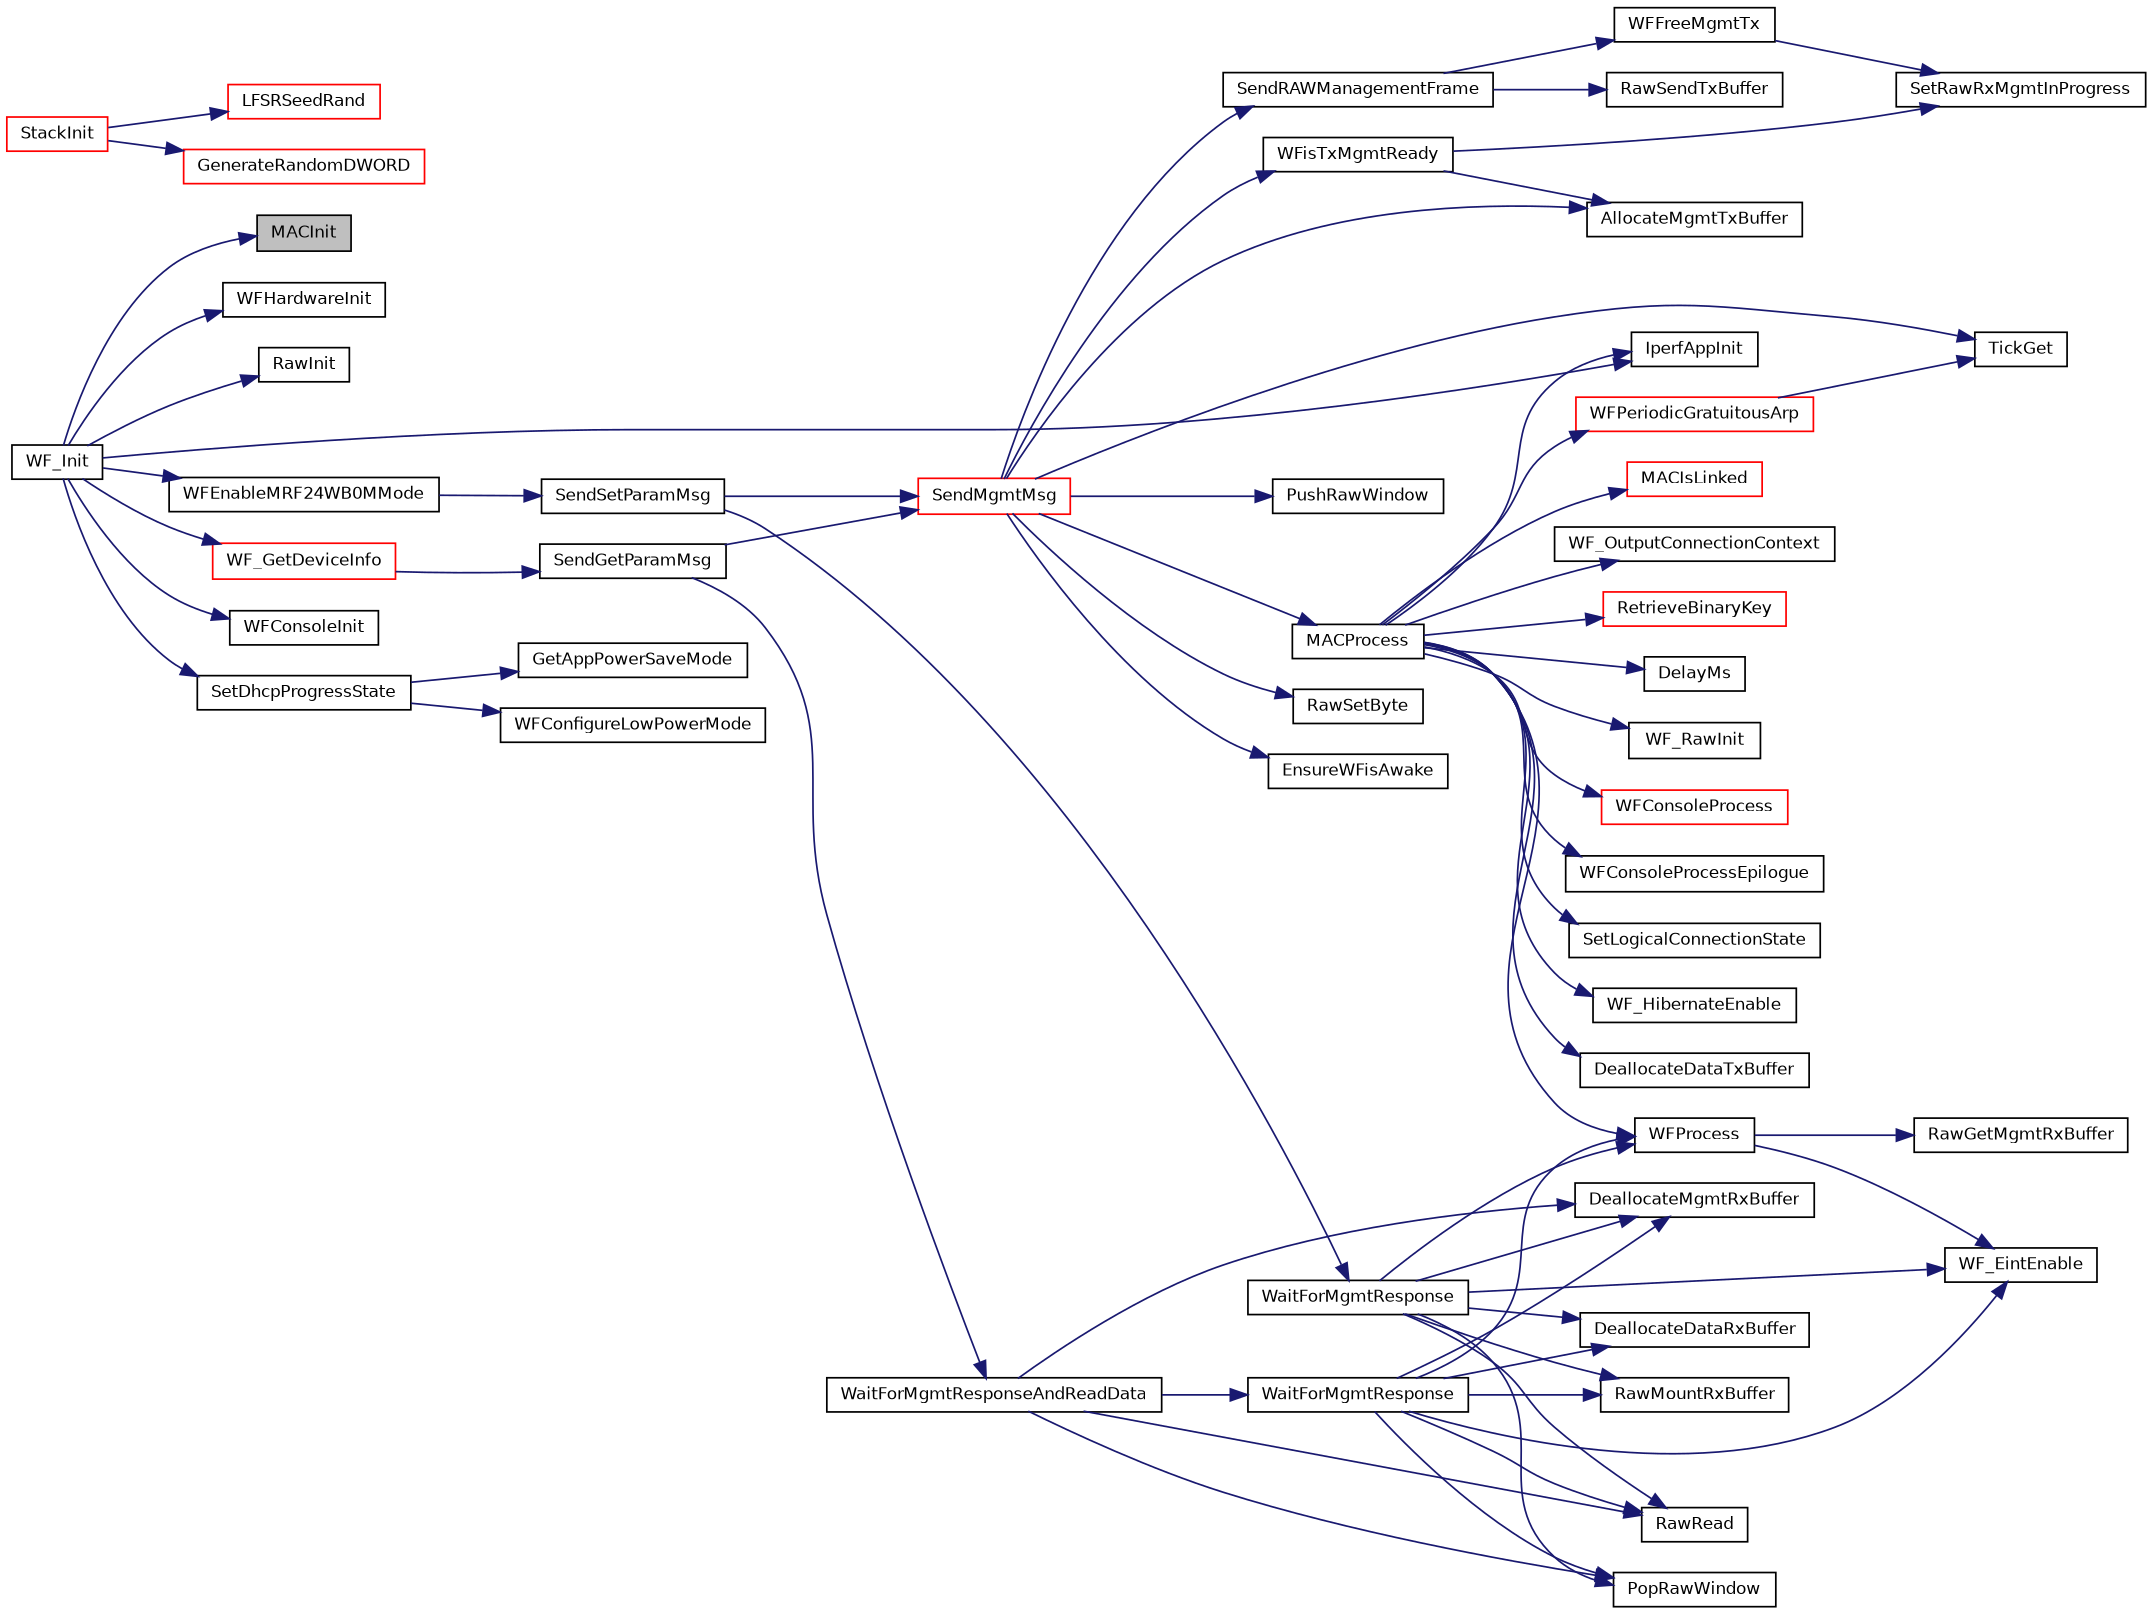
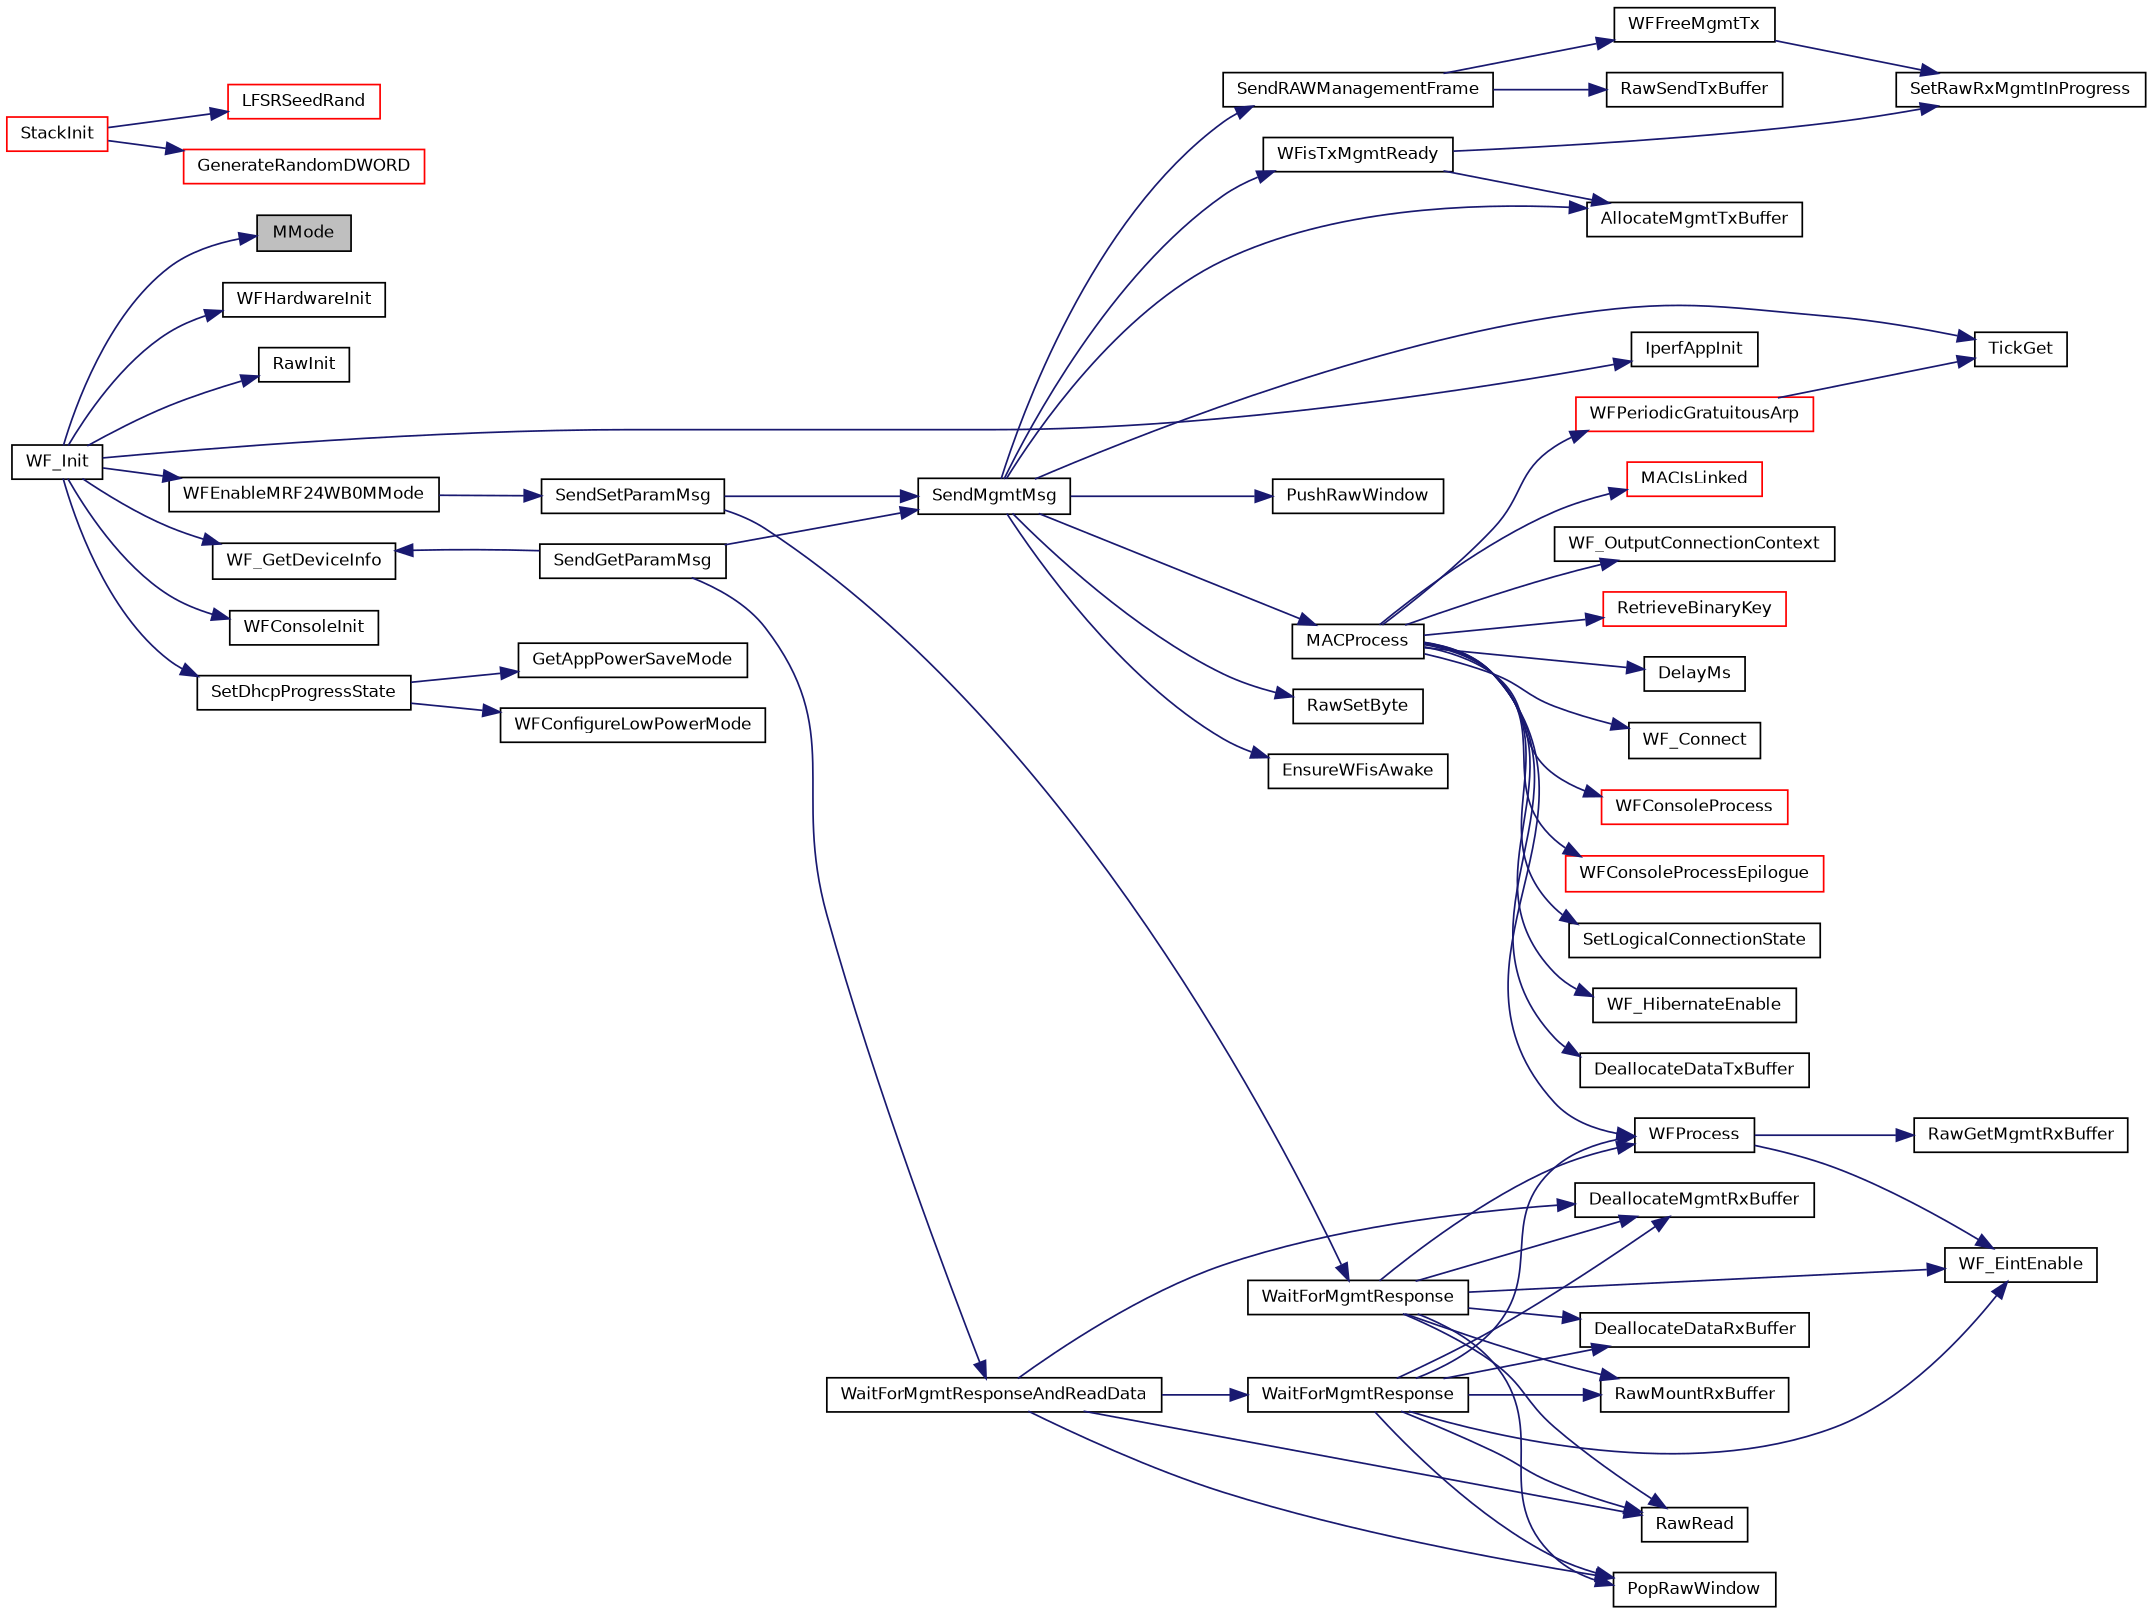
node "MACInit": label "MACInit" -> "MMode"
edge "MACProcess" -> "IperfAppInit": removed
node "SendMgmtMsg": color red -> black
node "WF_GetDeviceInfo": color red -> black
edge "WF_GetDeviceInfo" -> "SendGetParamMsg": reversed
node "WF_RawInit": label "WF_RawInit" -> "WF_Connect"
node "WFConsoleProcessEpilogue": color black -> red
